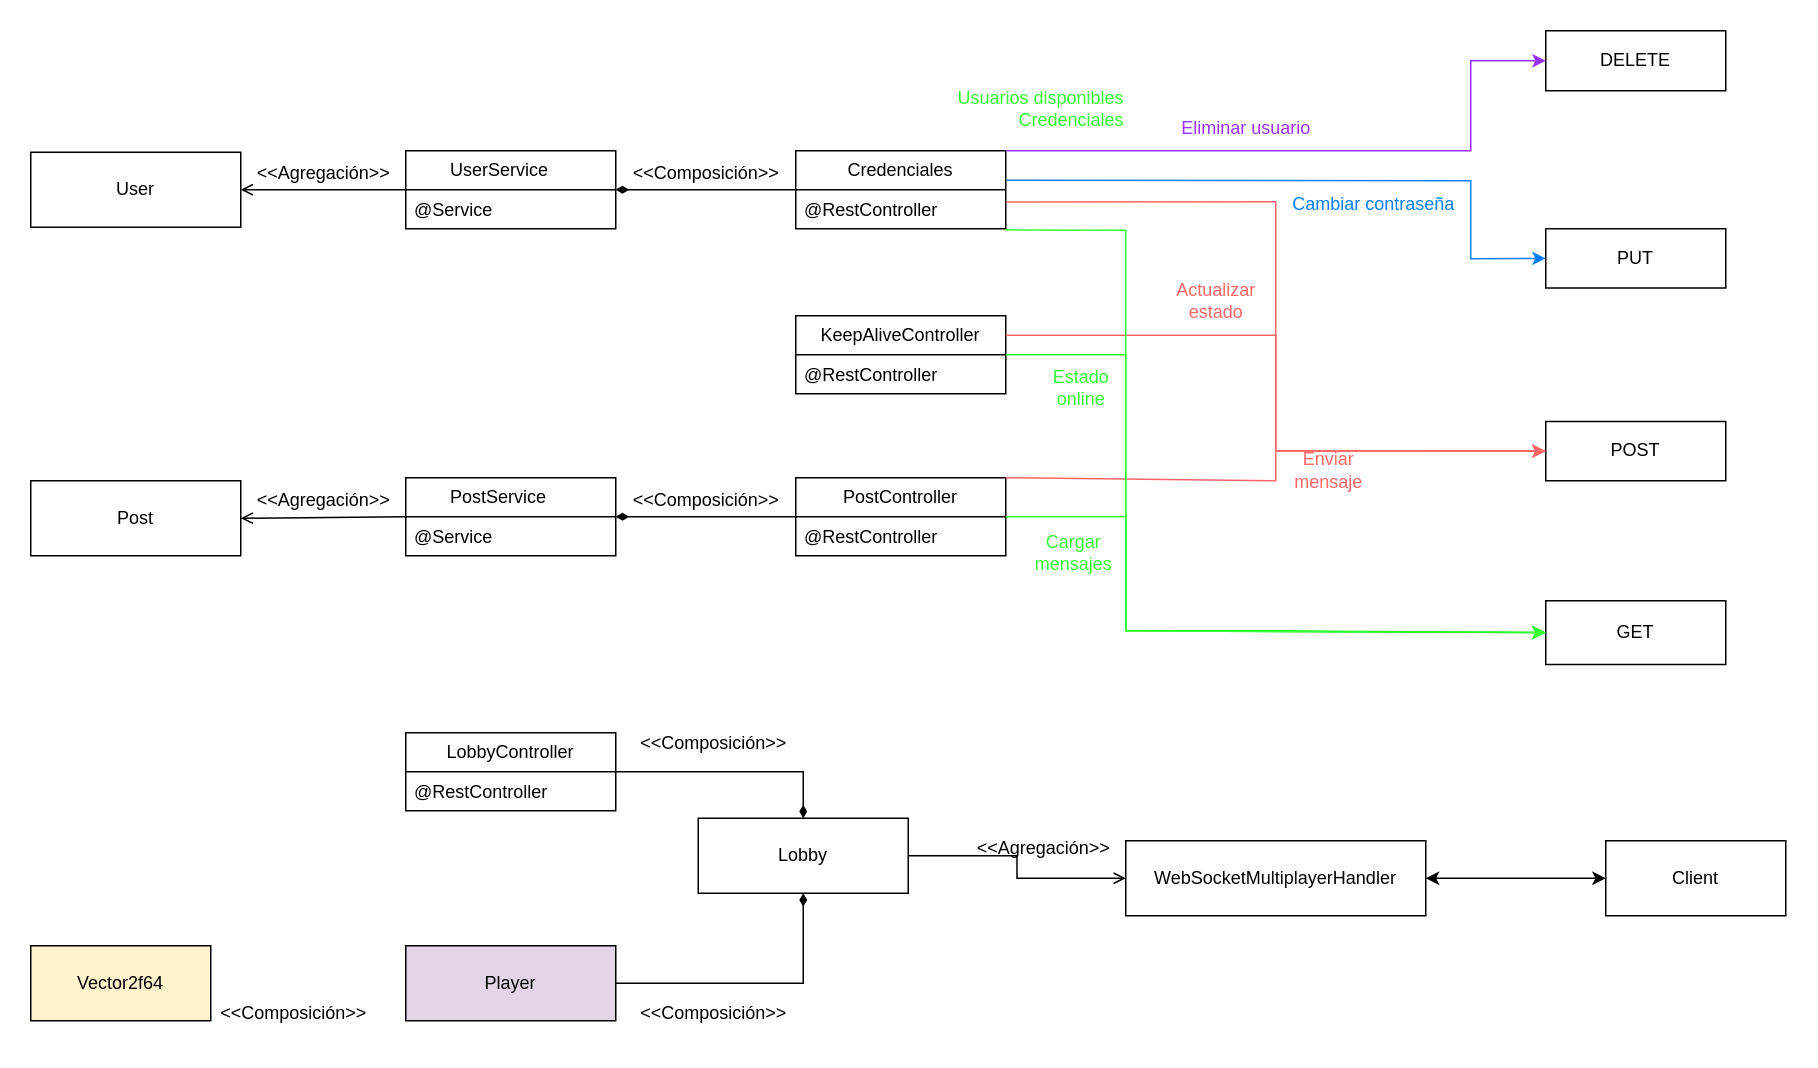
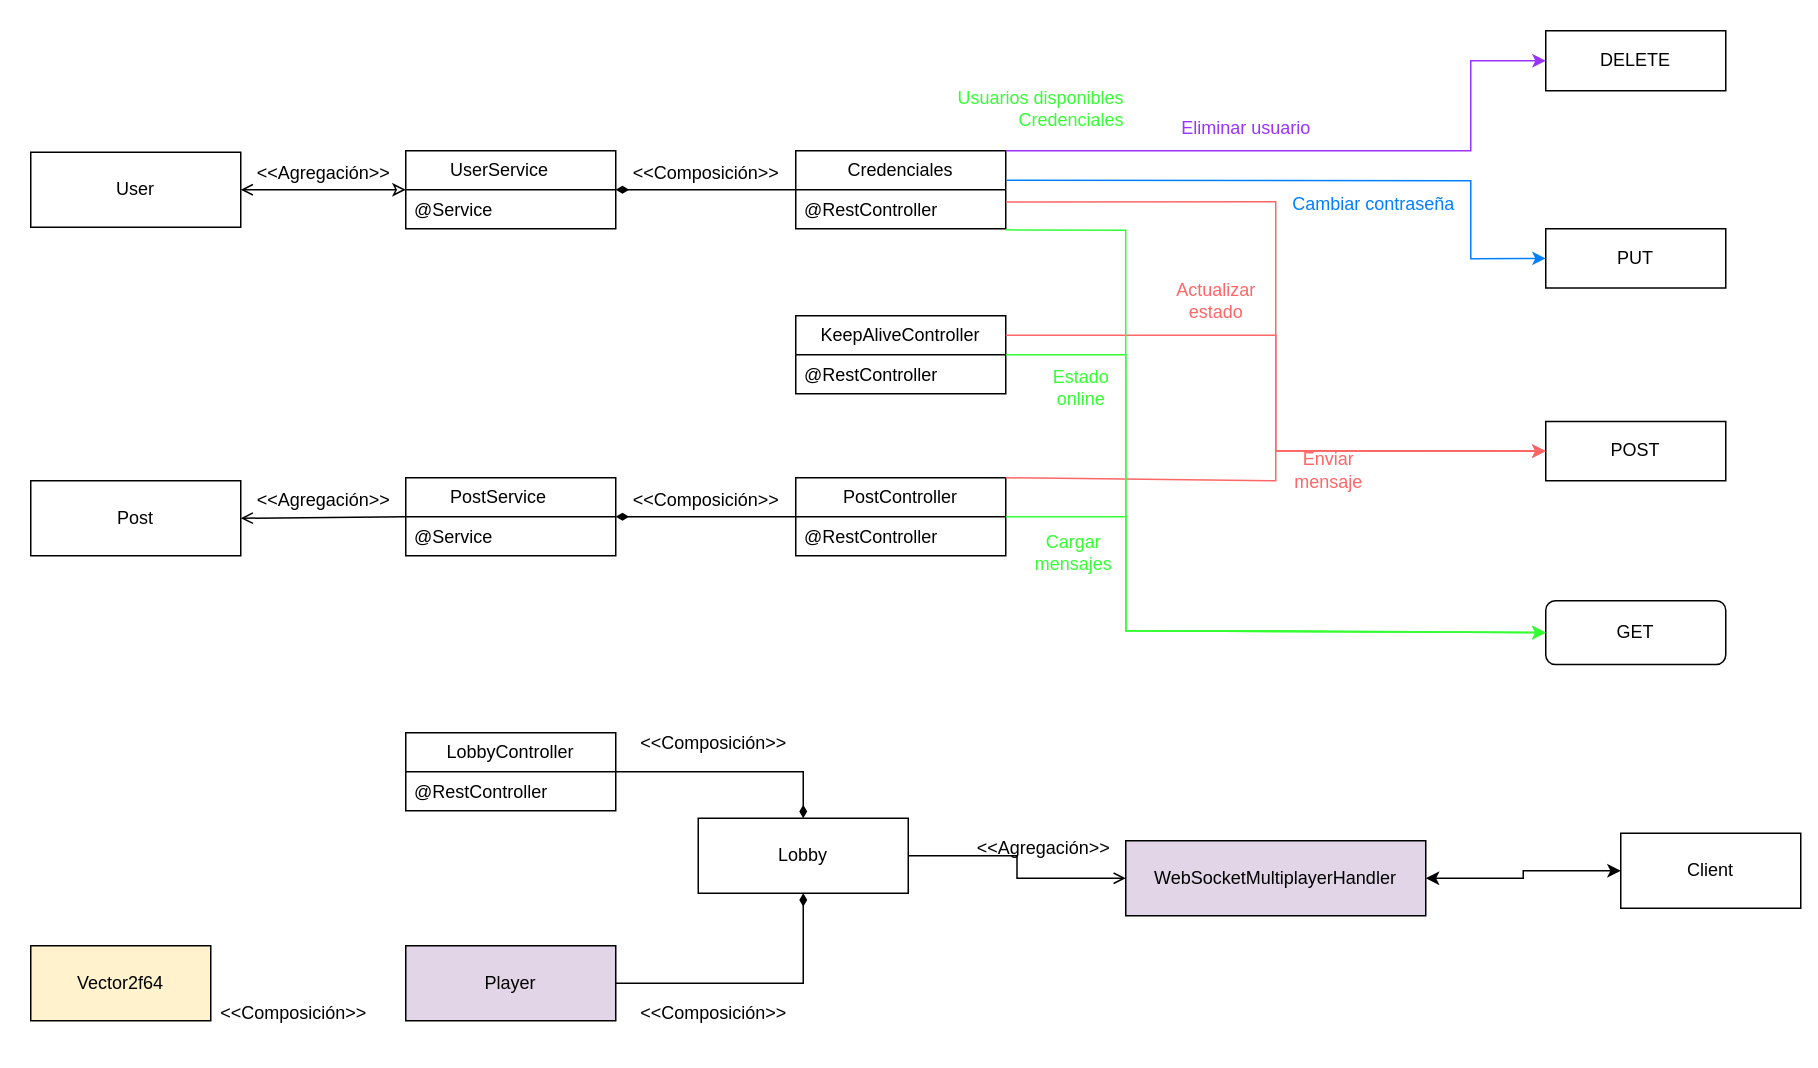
edge "UserService" -> "User": arrowhead none -> classic
node "GET": shape rectangle -> rounded rectangle
node "WebSocketMultiplayerHandler": fillcolor #ffffff -> #e1d5e7
node "Client": moved (1696, 878) -> (1711, 871)
